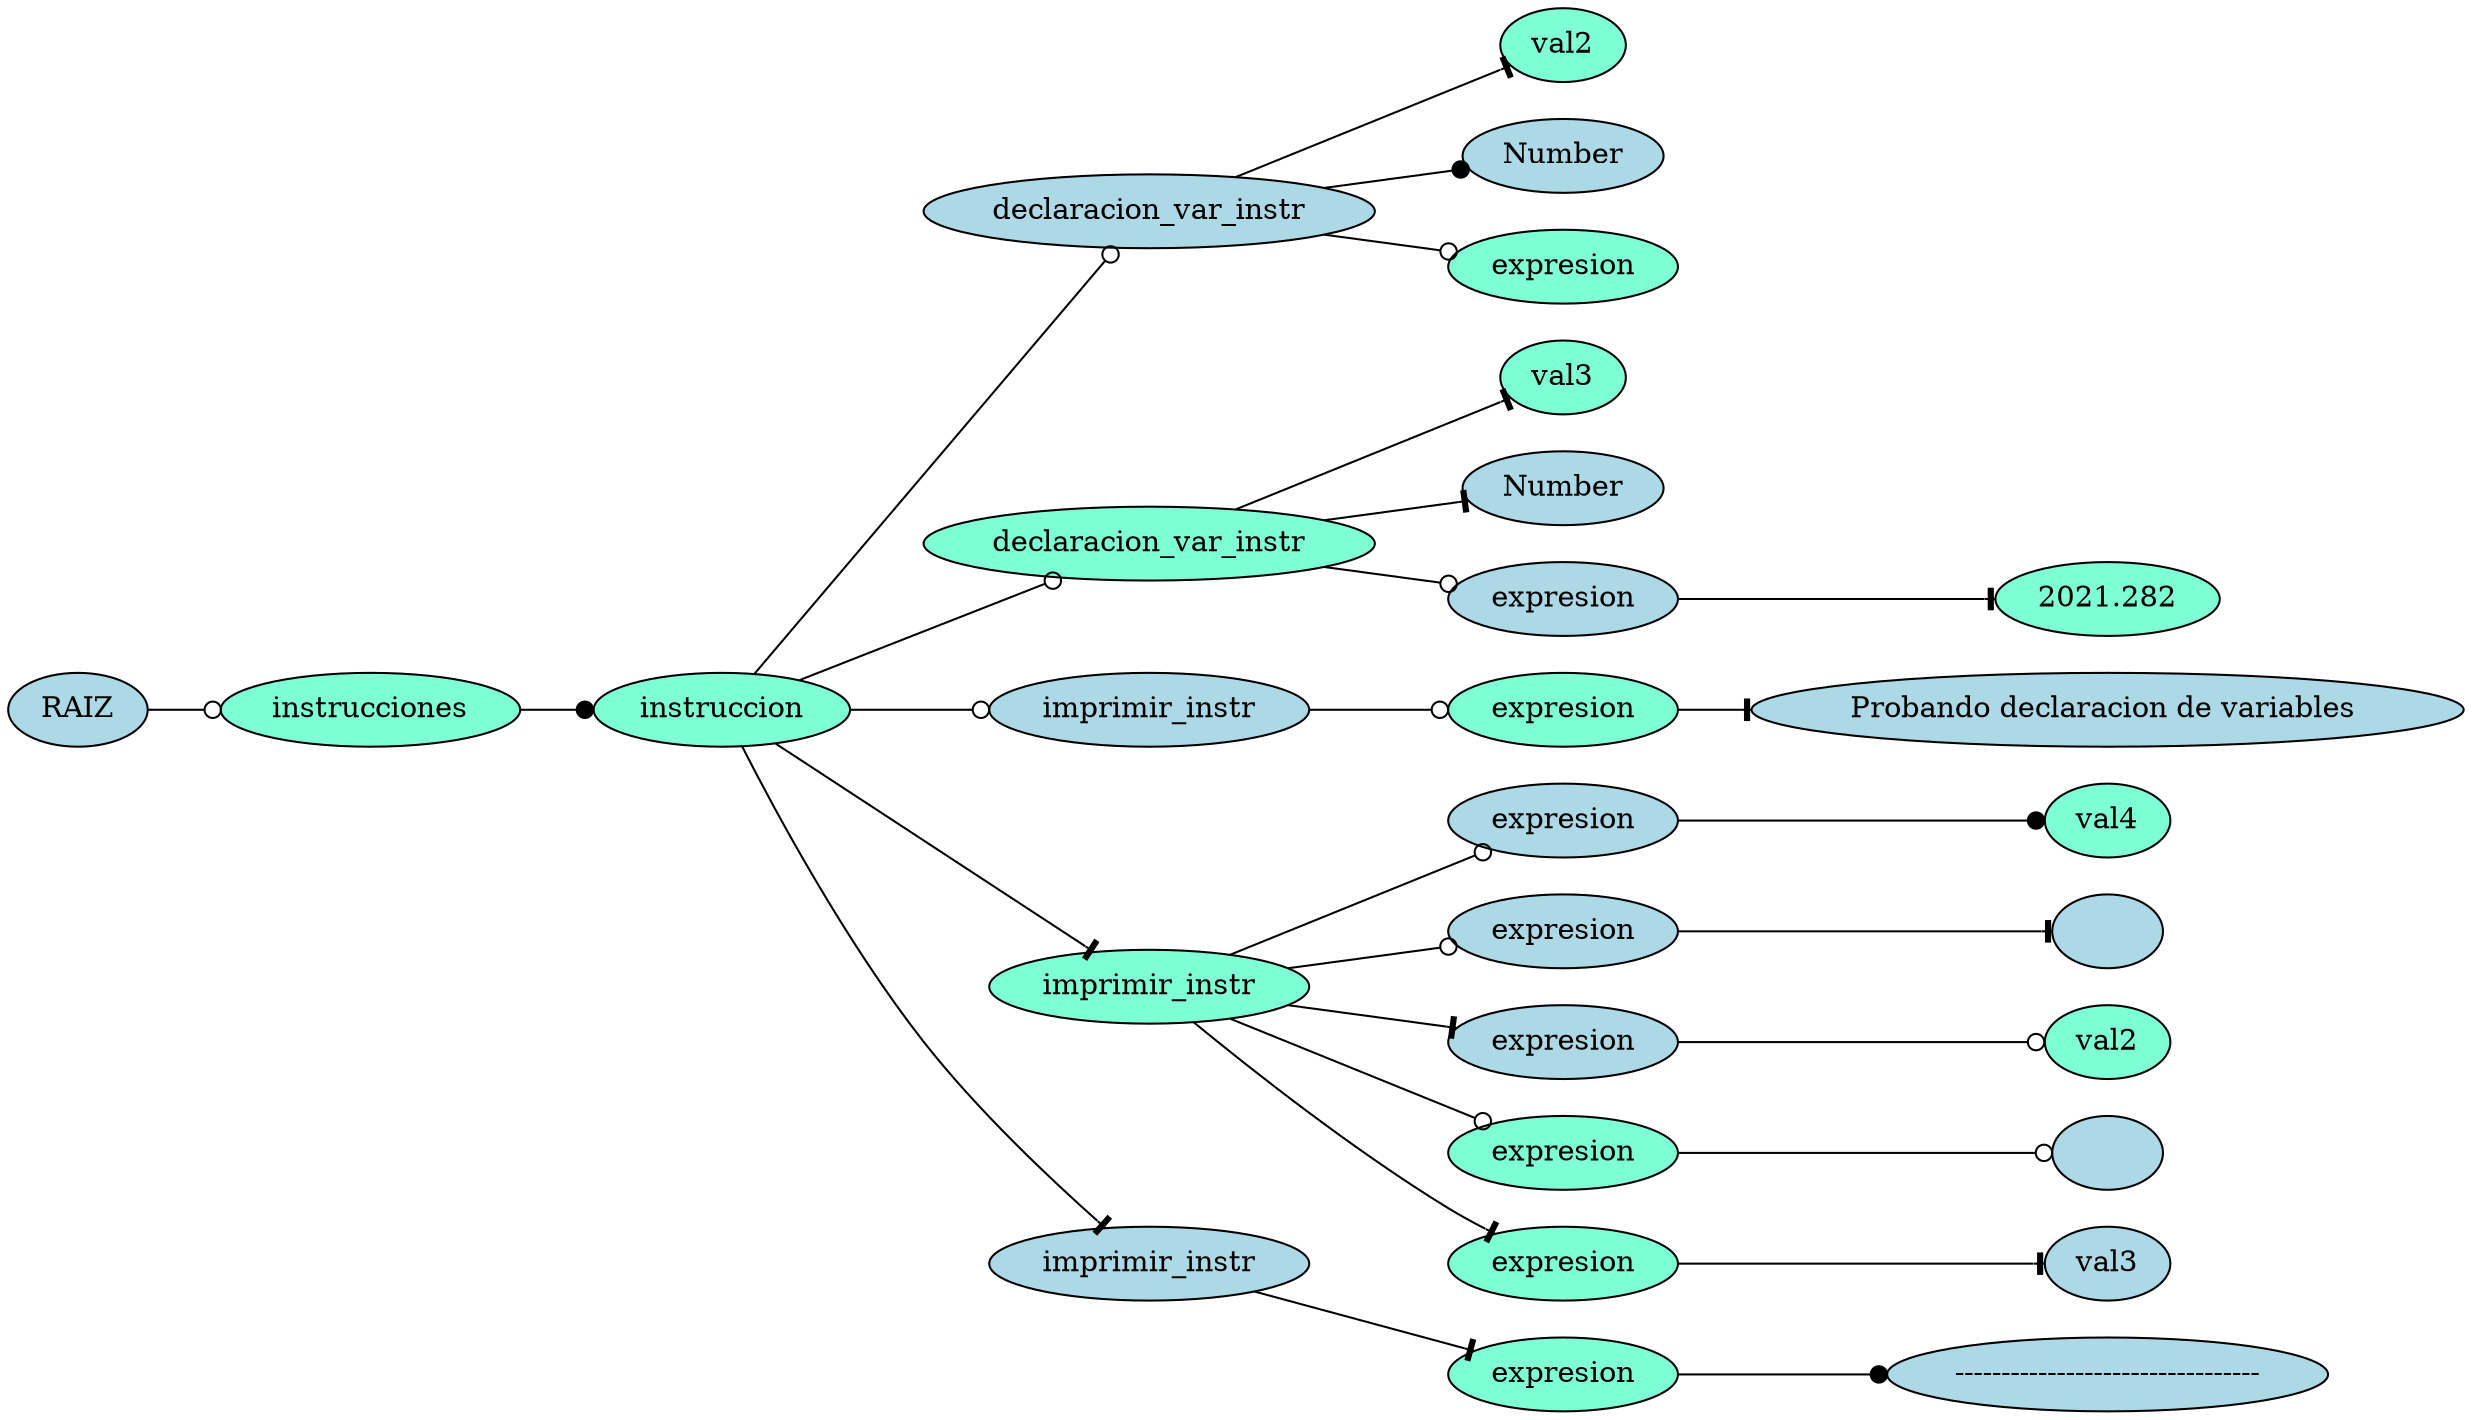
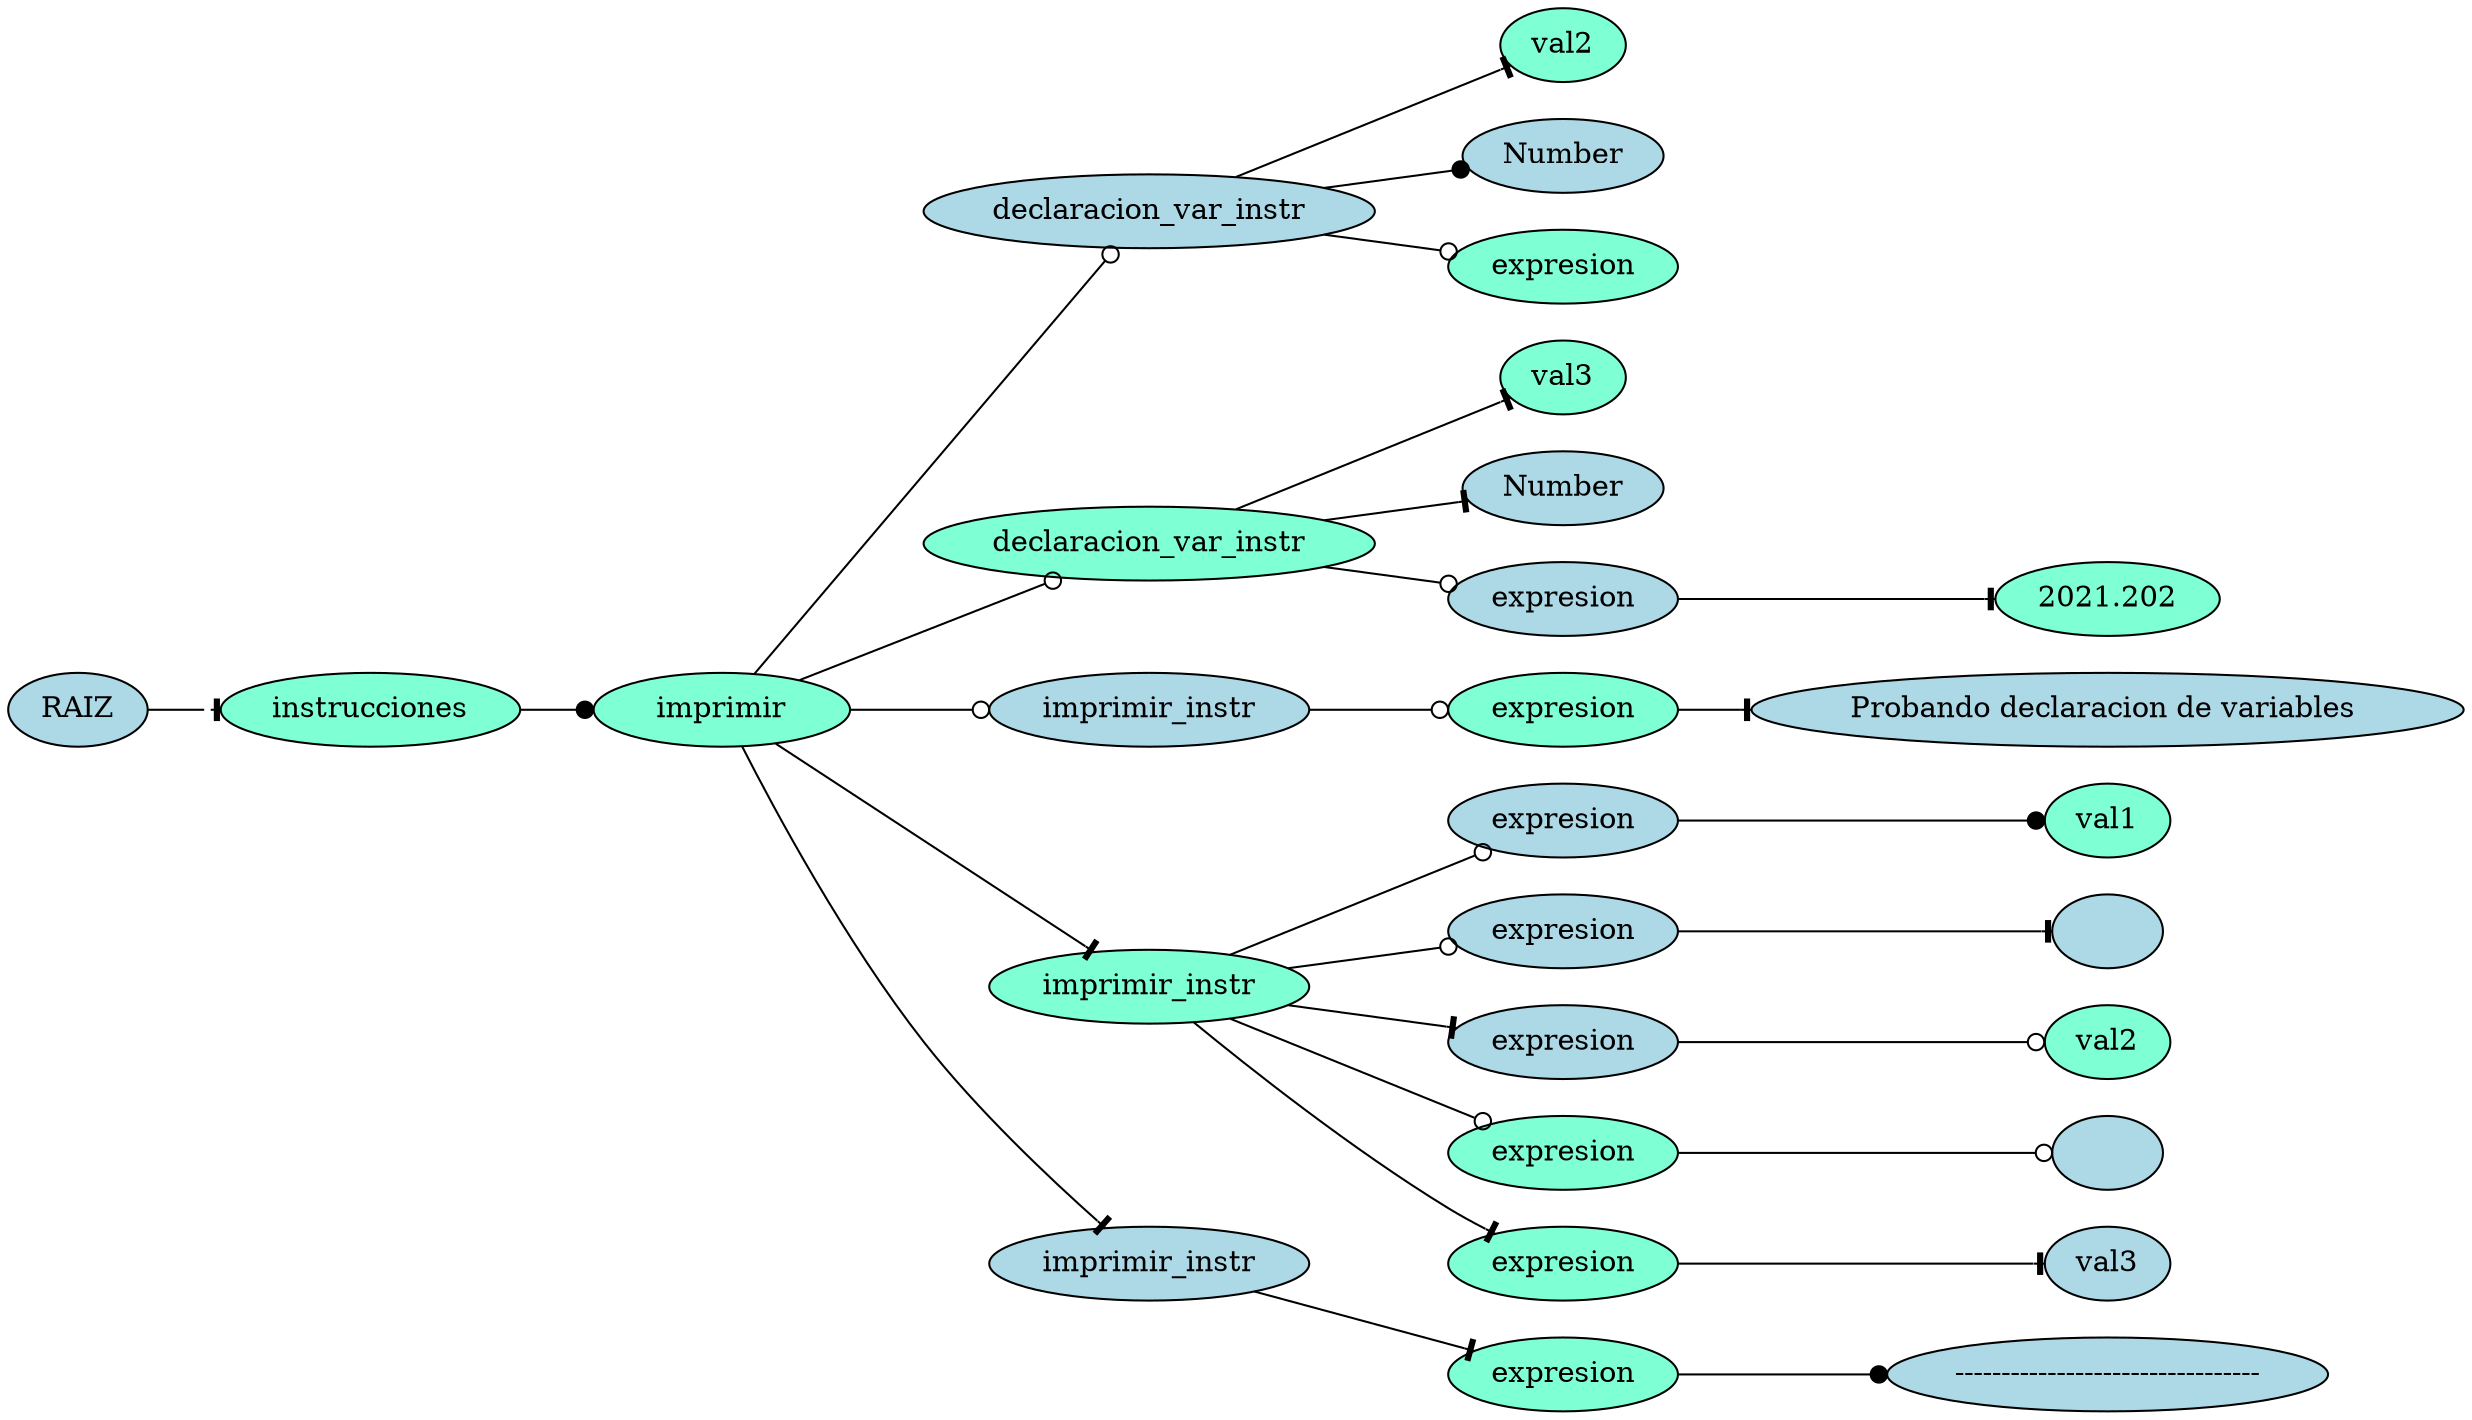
node "2021.282": label "2021.282" -> "2021.202"
edge "RAIZ" -> "instrucciones": arrowhead odot -> tee
node "instruccion": label "instruccion" -> "imprimir"
node "val4": label "val4" -> "val1"
